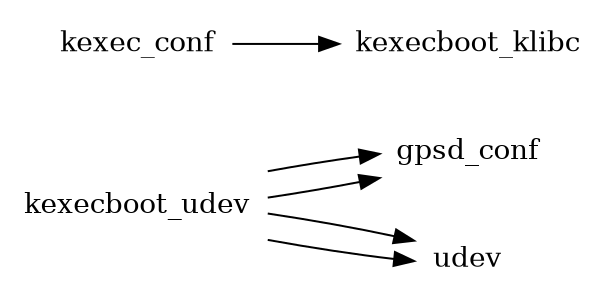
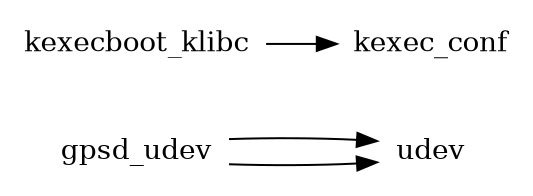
edge "kexec_conf" -> "kexecboot_klibc": reversed
node "gpsd_conf": removed
node "kexecboot_udev": label "kexecboot_udev" -> "gpsd_udev"
